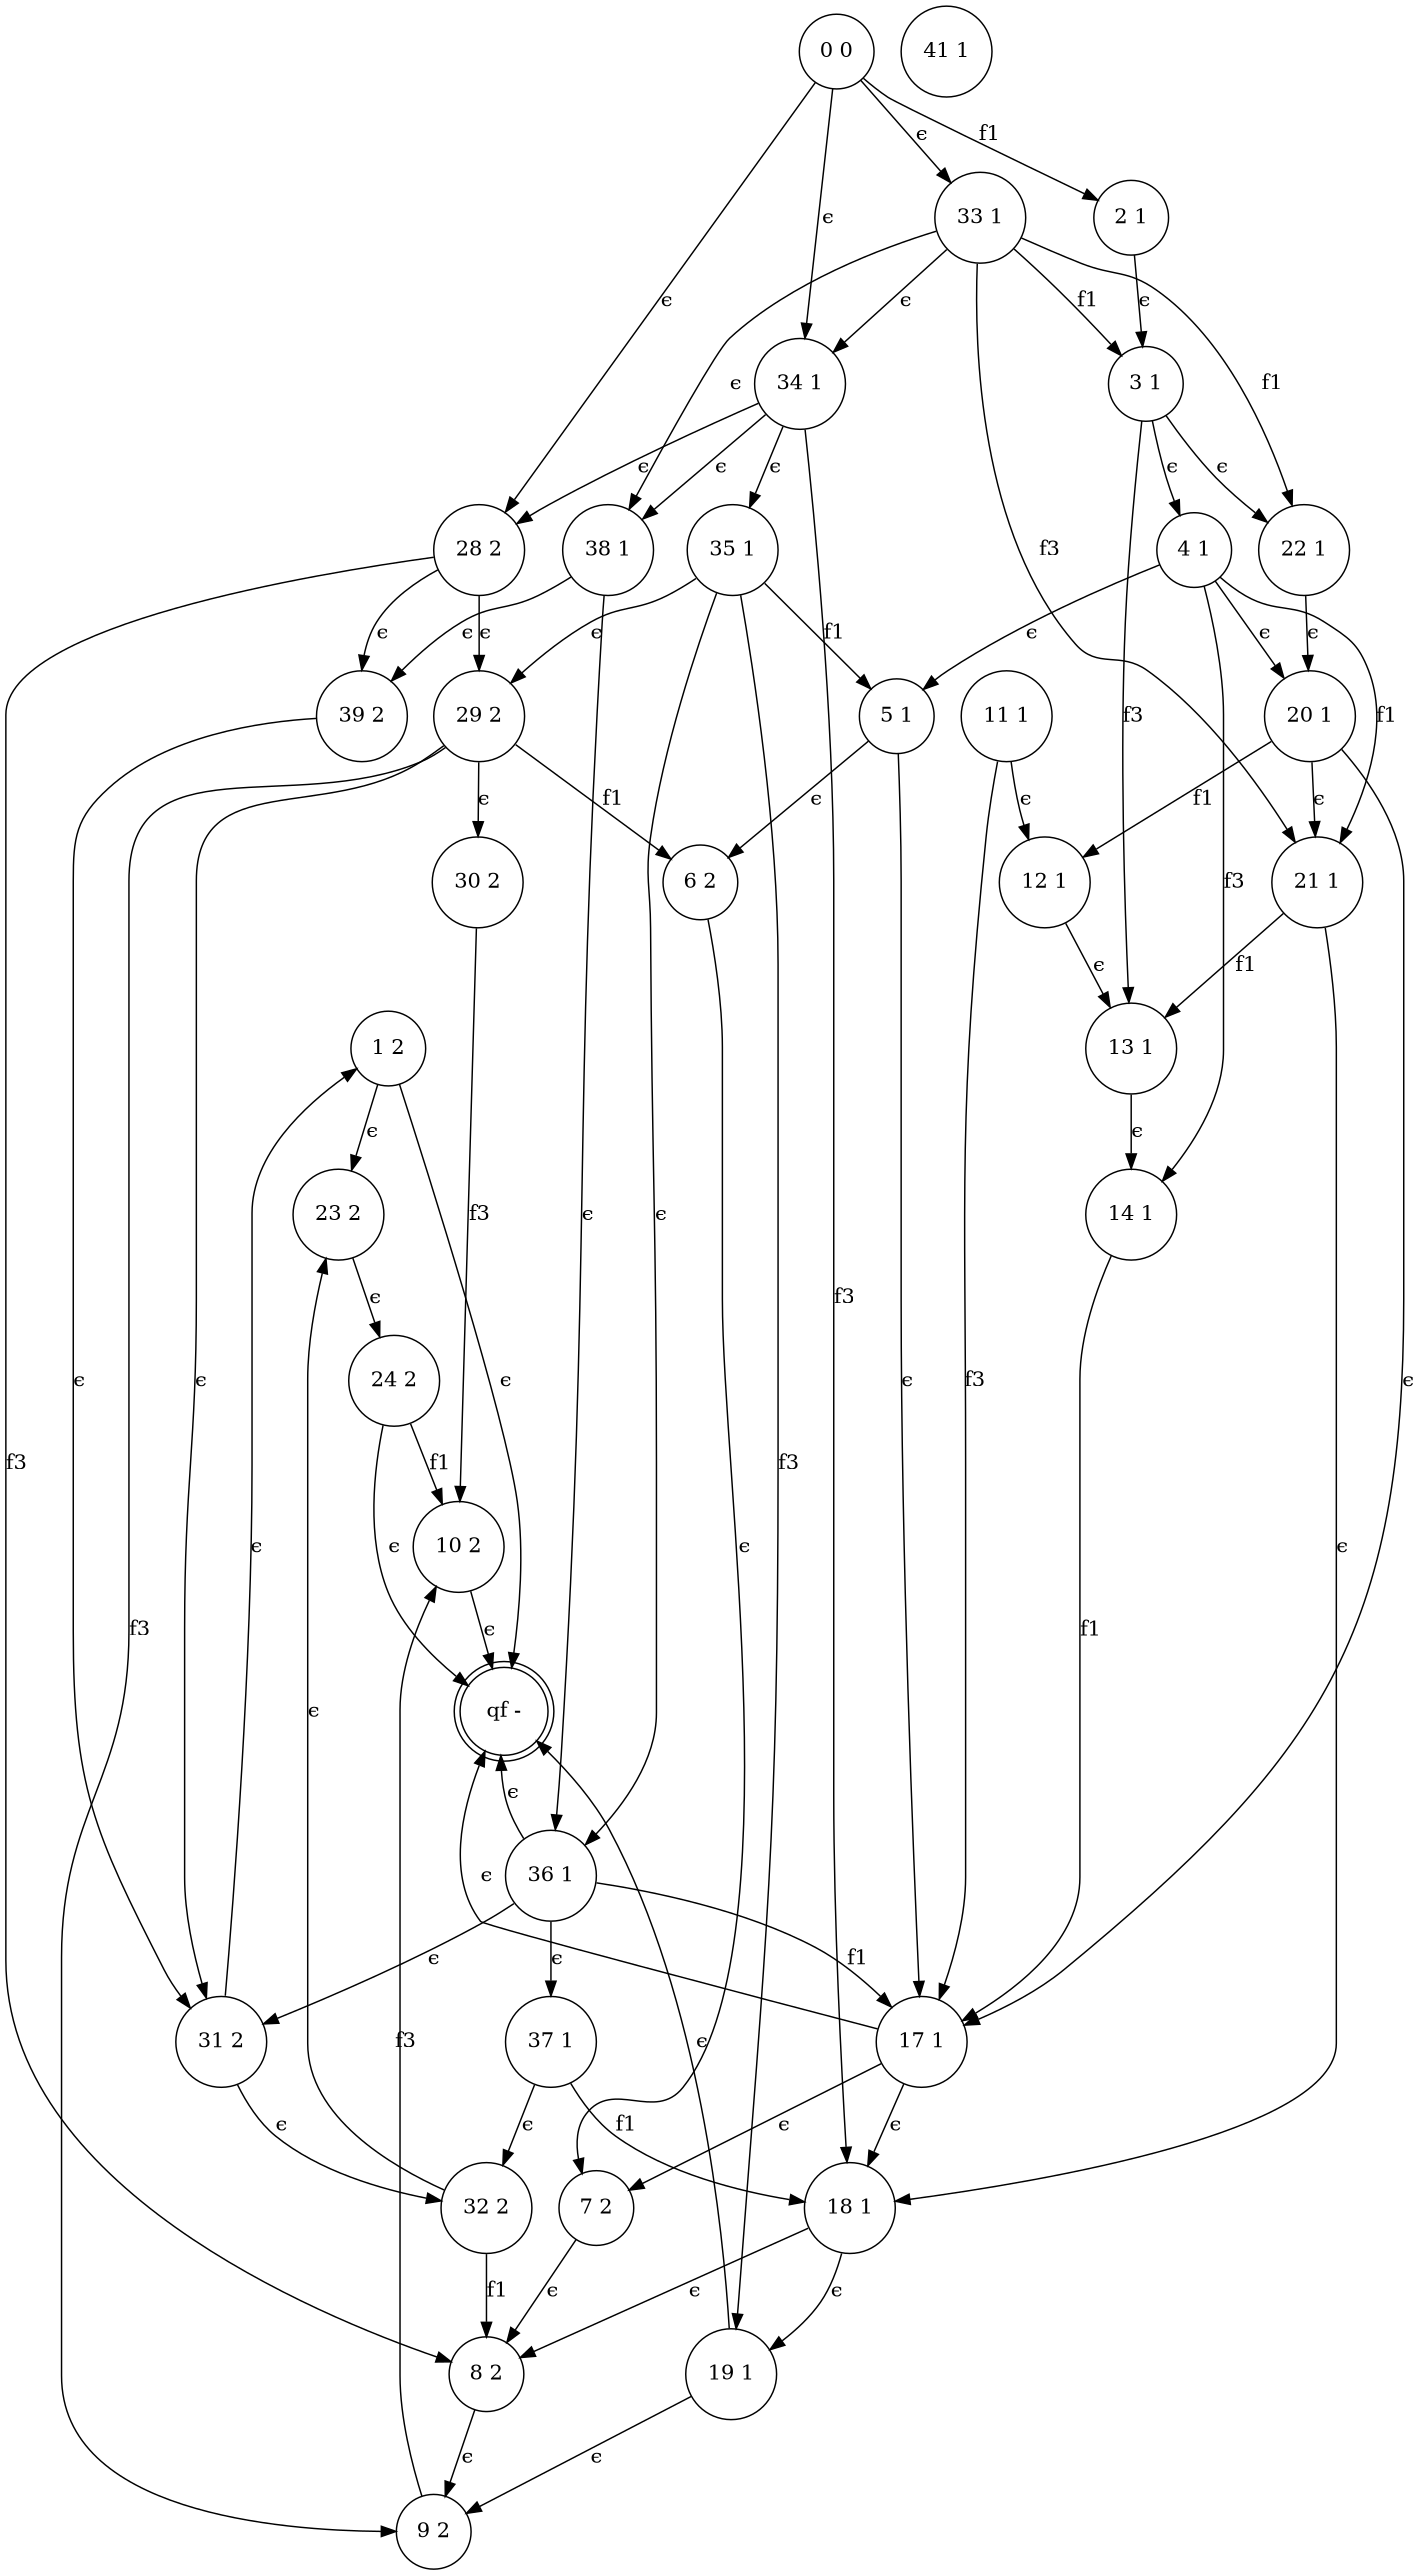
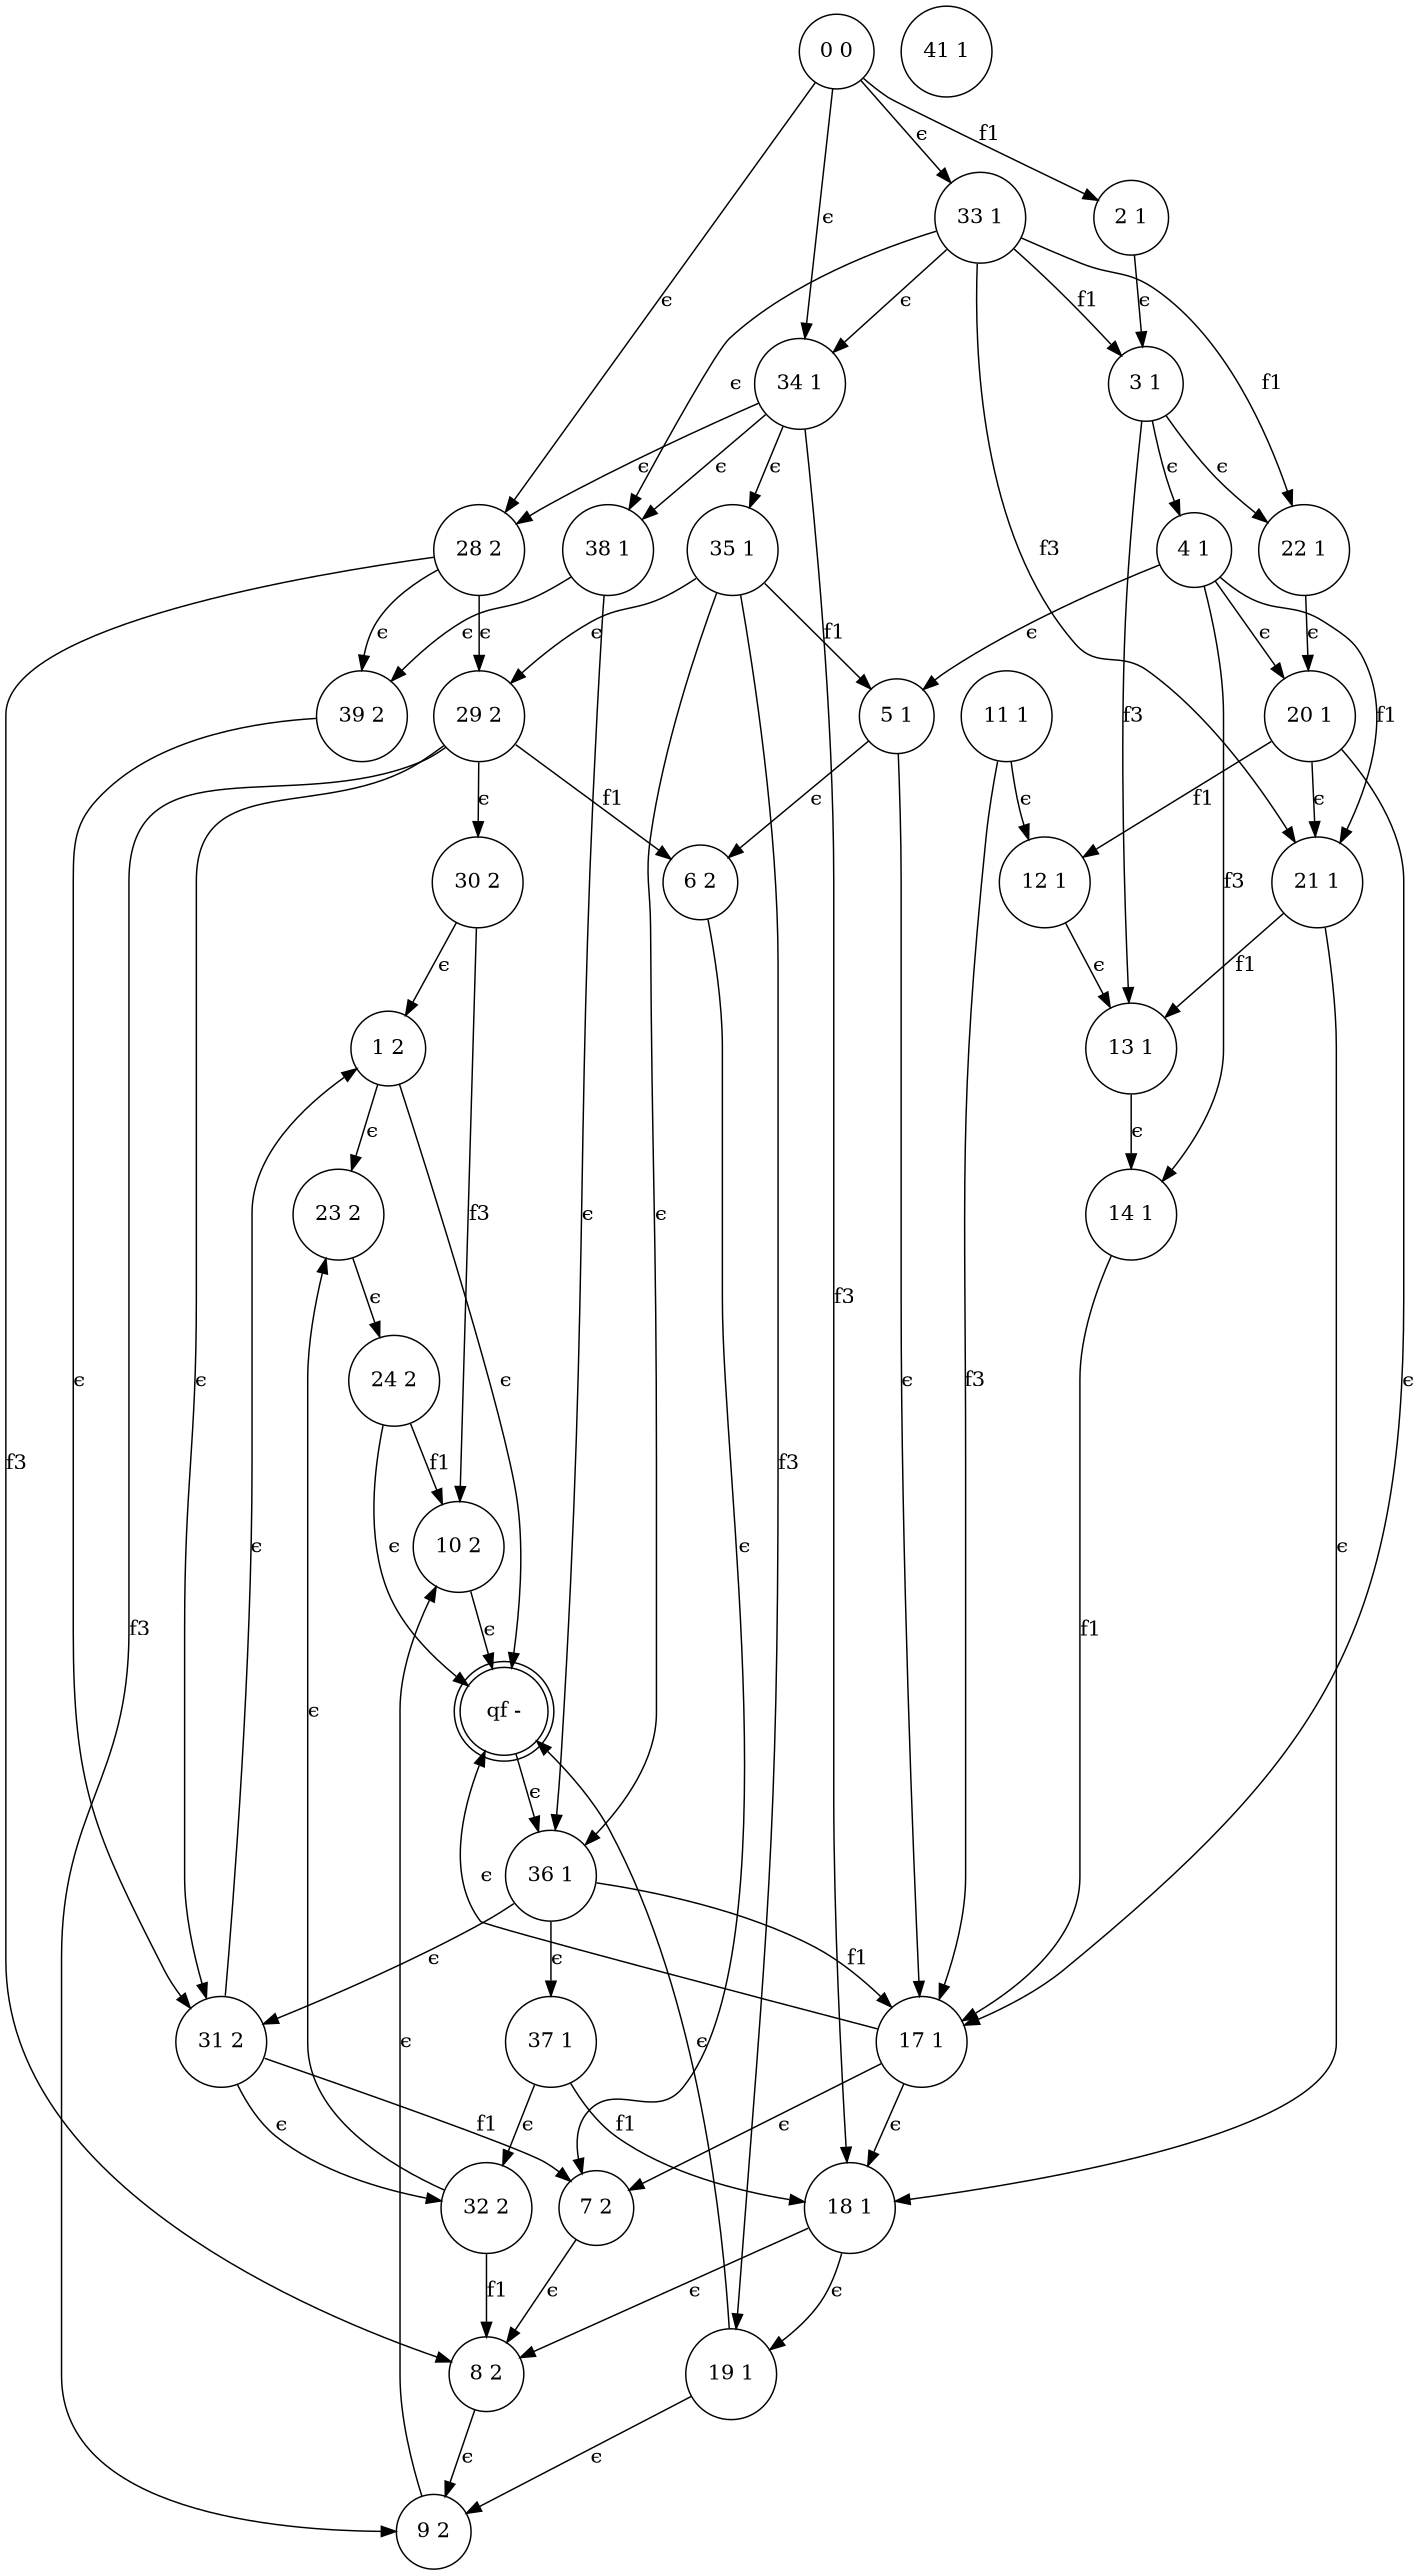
edge "30 2" -> "1 2": added, label "ϵ"
edge "36 1" -> "qf -": reversed
edge "9 2" -> "10 2": label "f3" -> "ϵ"
edge "31 2" -> "7 2": added, label "f1"
